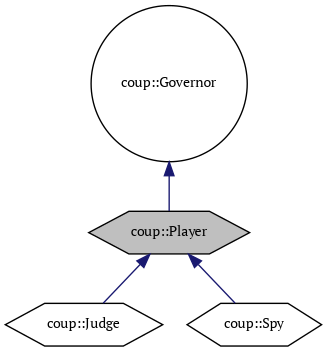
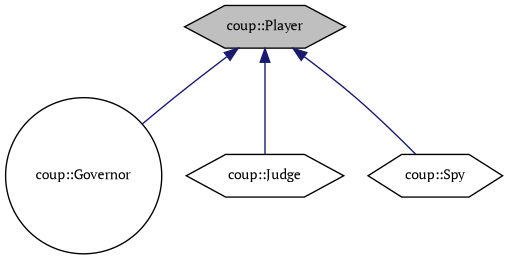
edge "coup::Player" -> "coup::Governor": reversed
